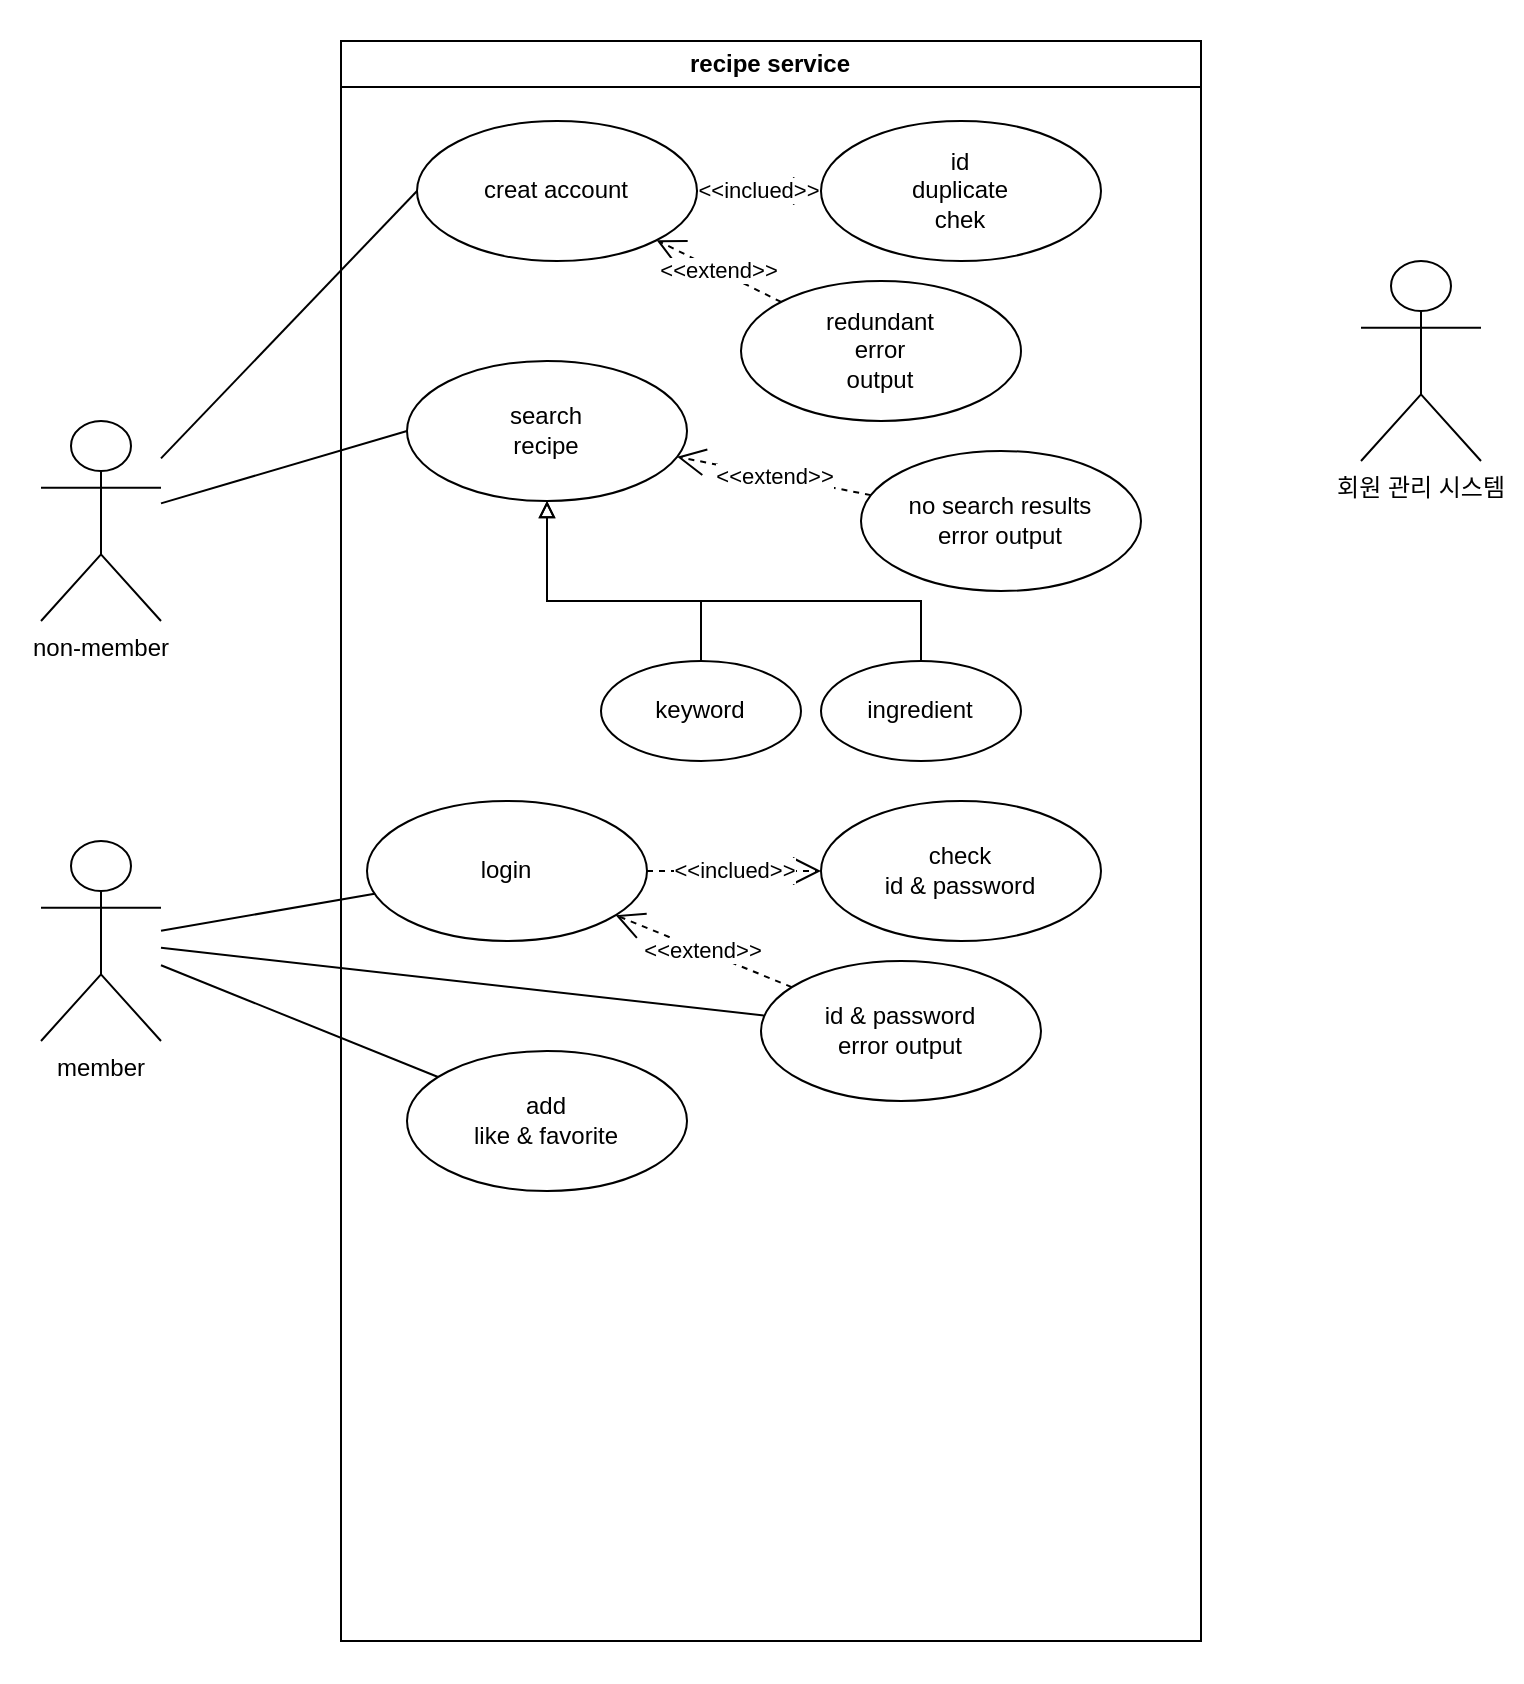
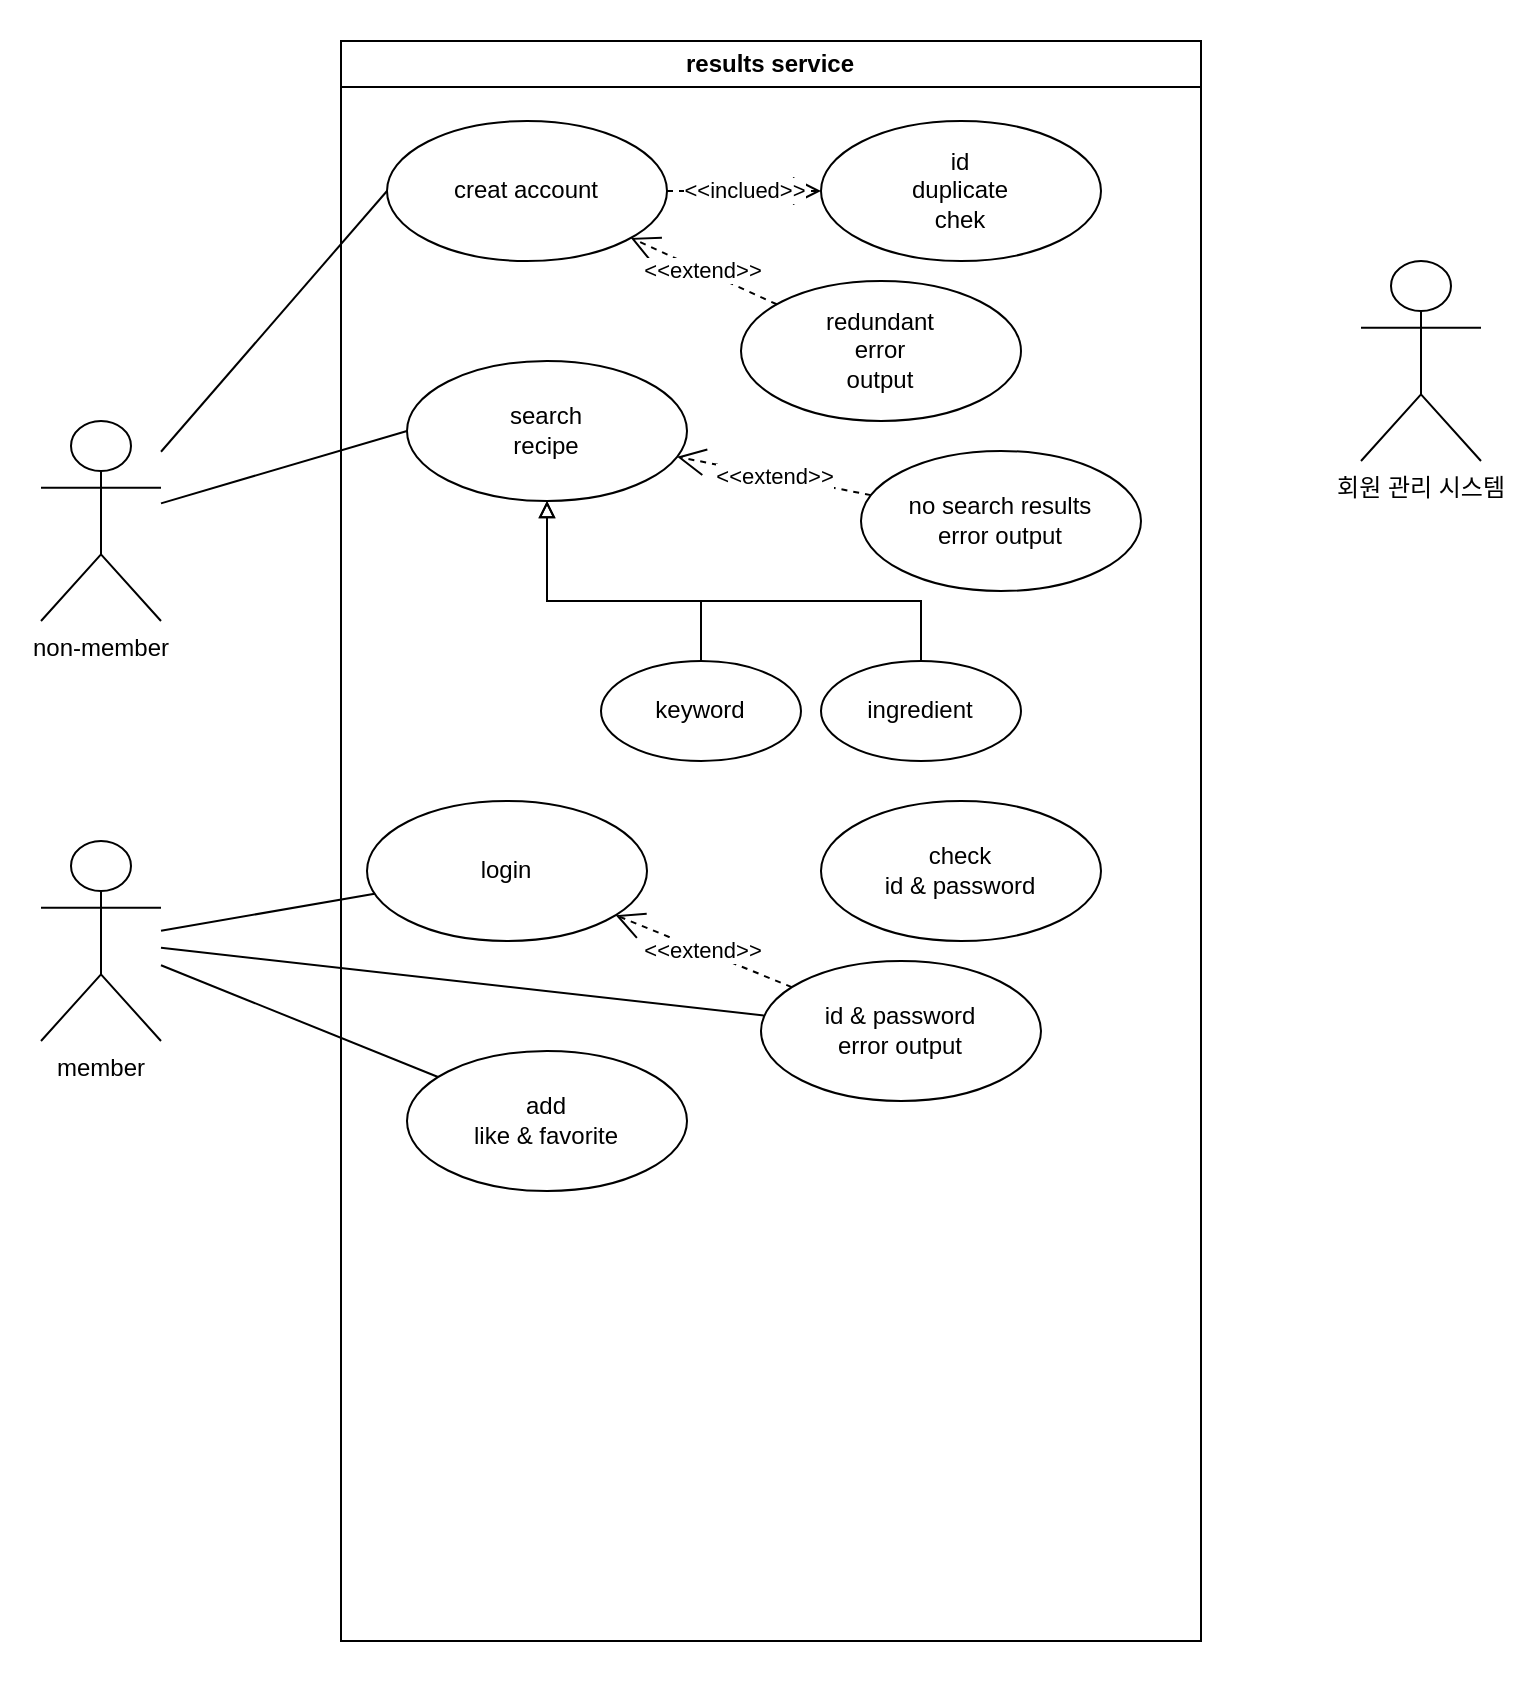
node "recipe service": label "recipe service" -> "results service"
node "creat account": moved (557, 191) -> (527, 191)
edge "login" -> "check id & password": removed, label "<<inclued>>"
